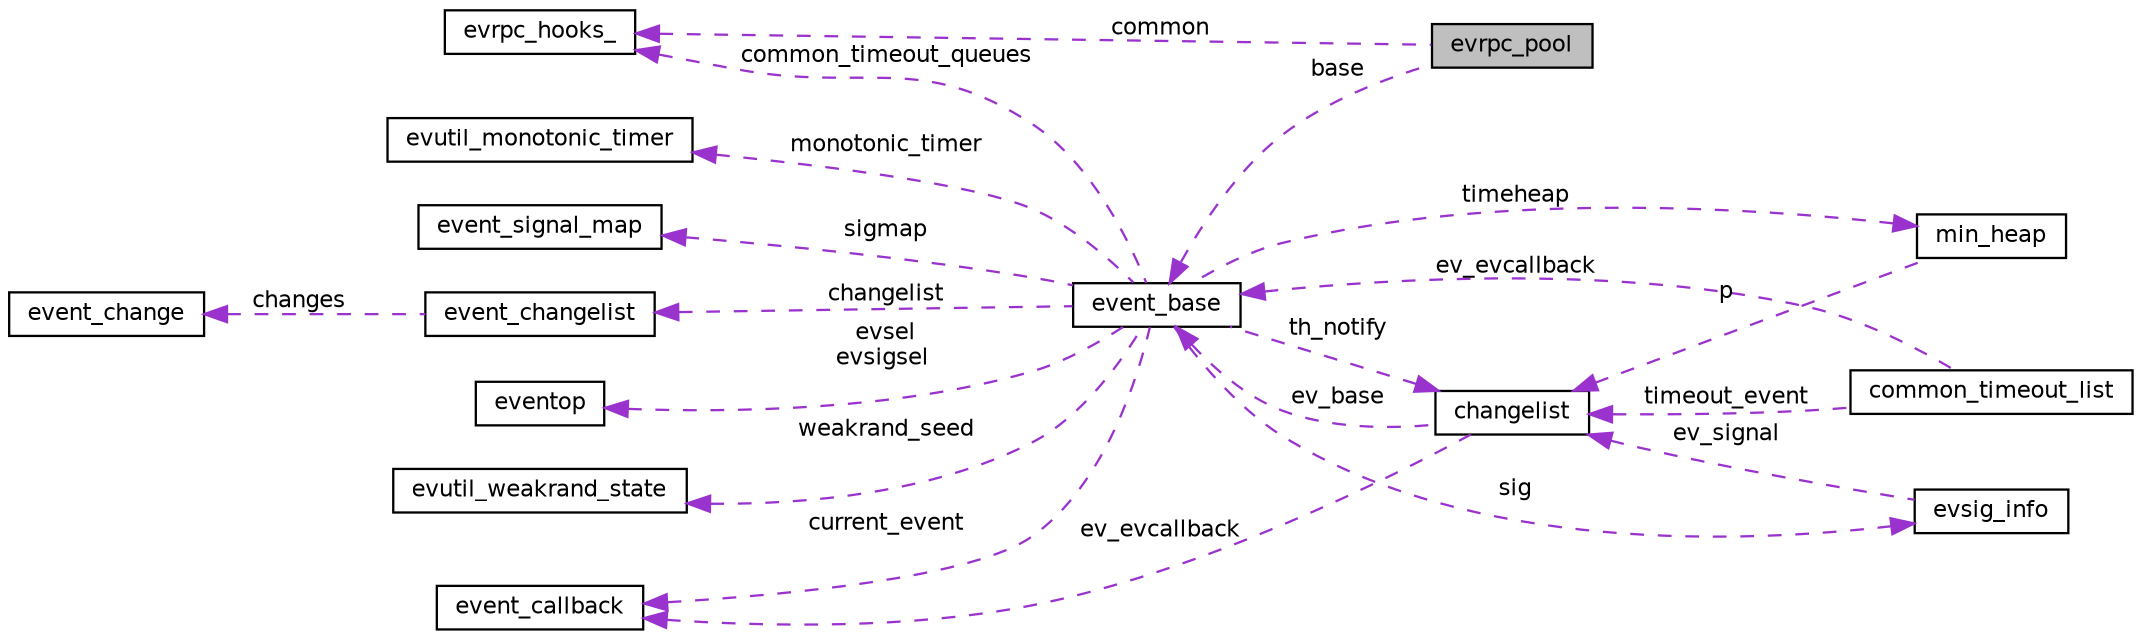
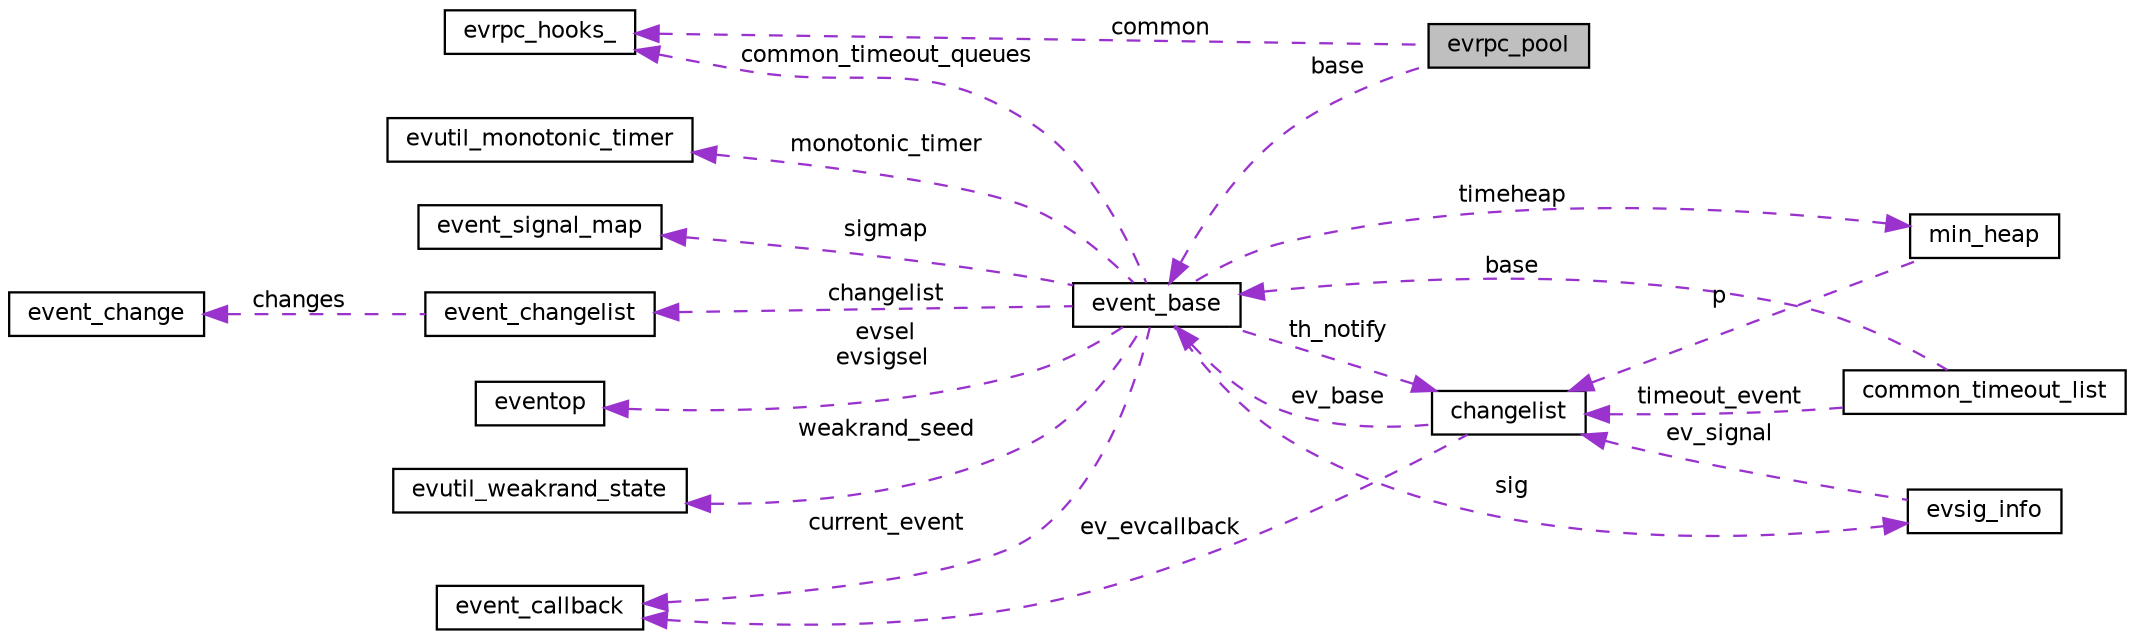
edge "common_timeout_list" -> "event_base": label " ev_evcallback" -> " base"
